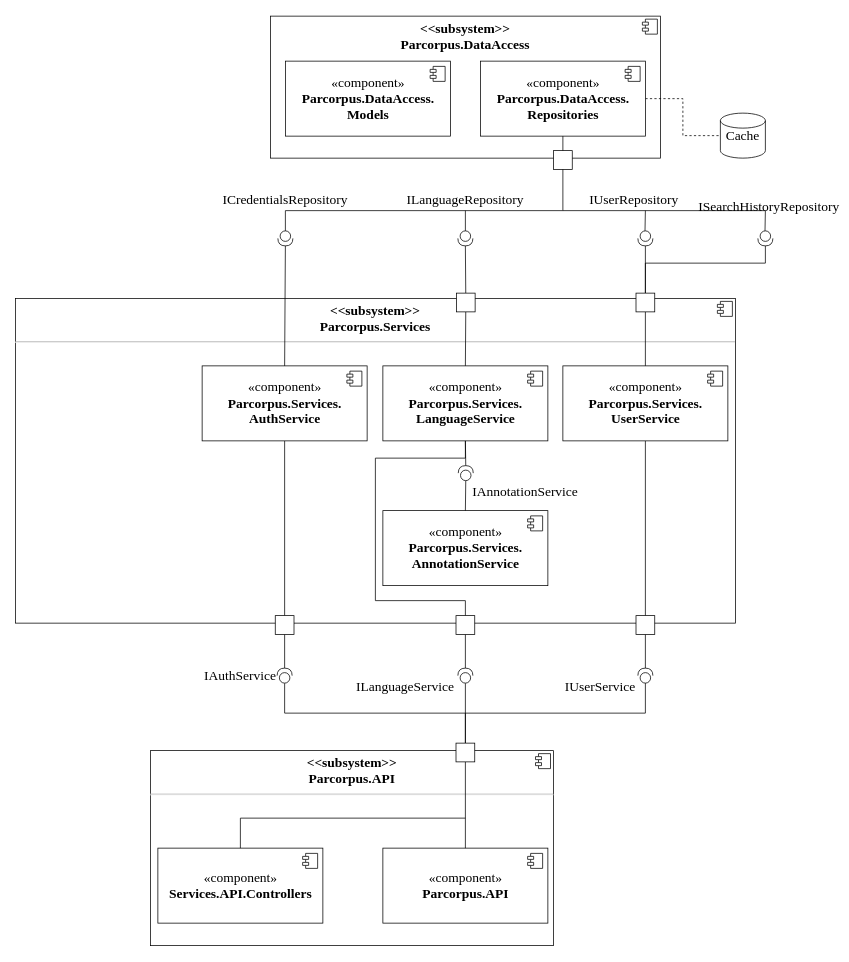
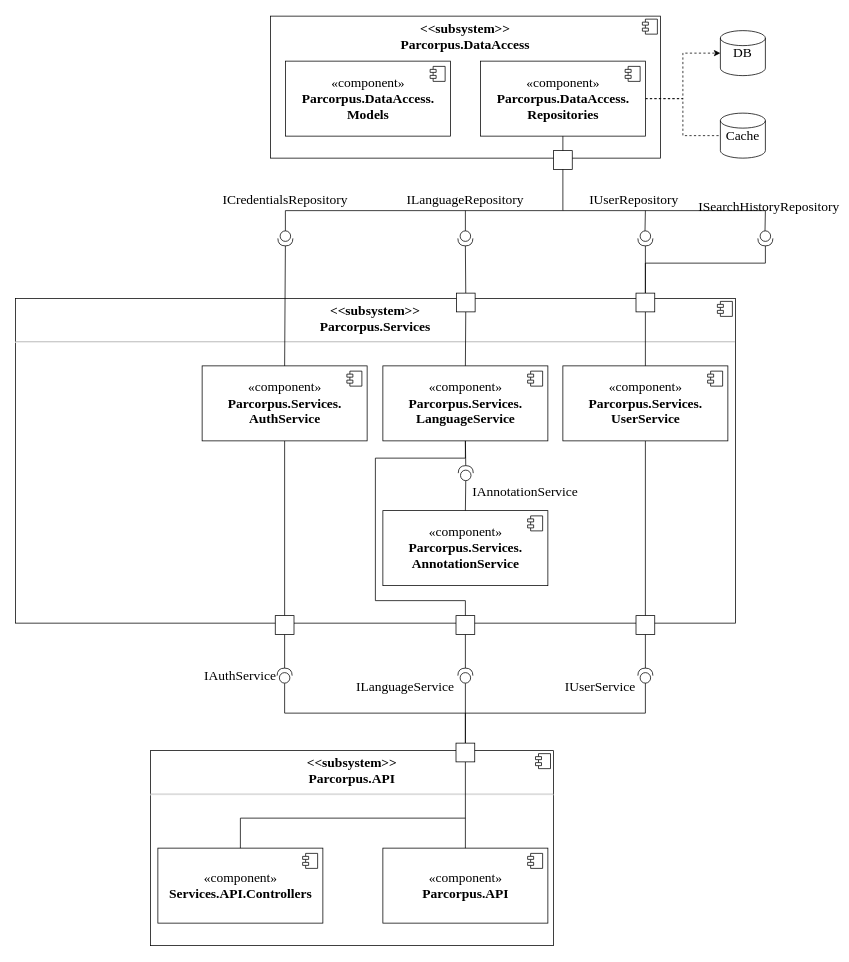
edge "«component» Parcorpus.DataAccess. Repositories" -> "DB": added
node "DB": added
